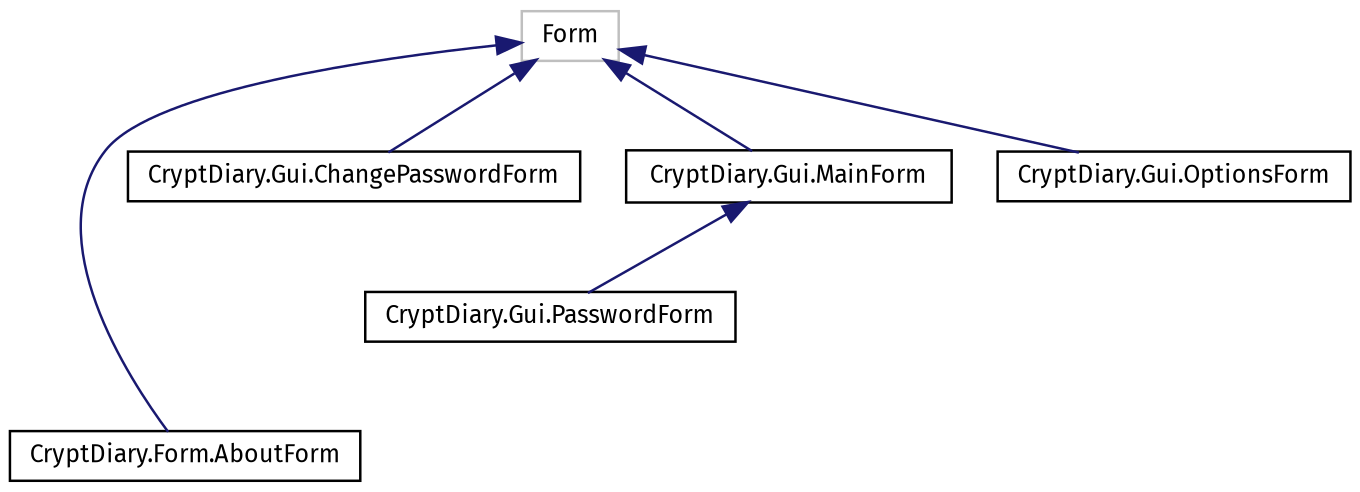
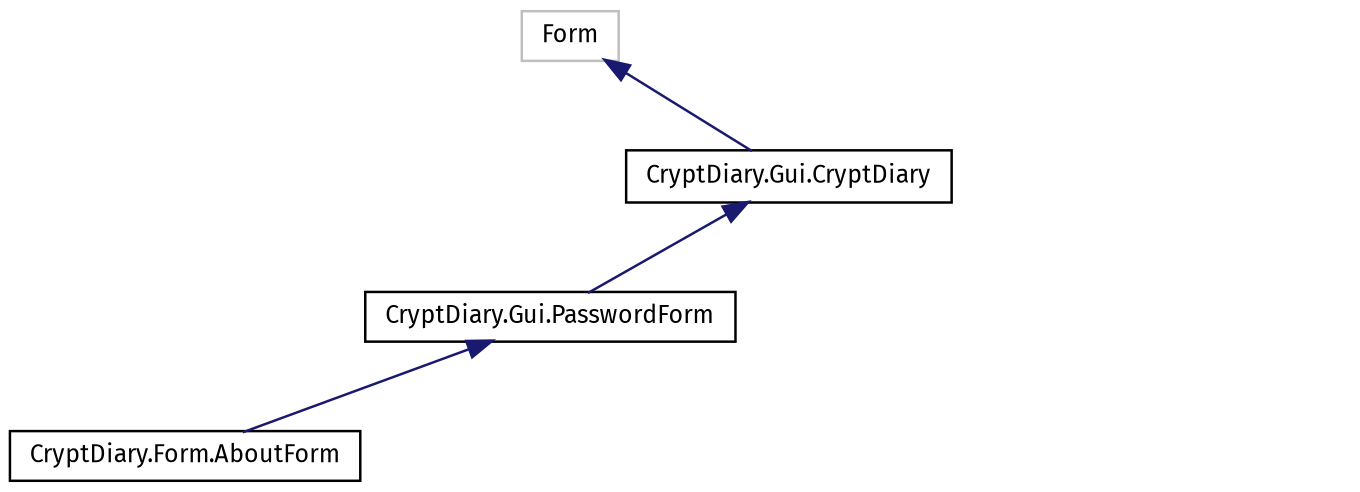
edge "CryptDiary.Form.AboutForm" -> "Form": now "CryptDiary.Form.AboutForm" -> "CryptDiary.Gui.PasswordForm"
node "CryptDiary.Gui.ChangePasswordForm": removed
node "CryptDiary.Gui.MainForm": label "CryptDiary.Gui.MainForm" -> "CryptDiary.Gui.CryptDiary"
node "CryptDiary.Gui.OptionsForm": removed
